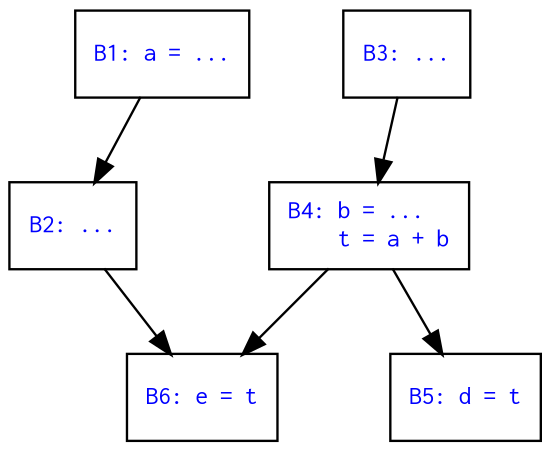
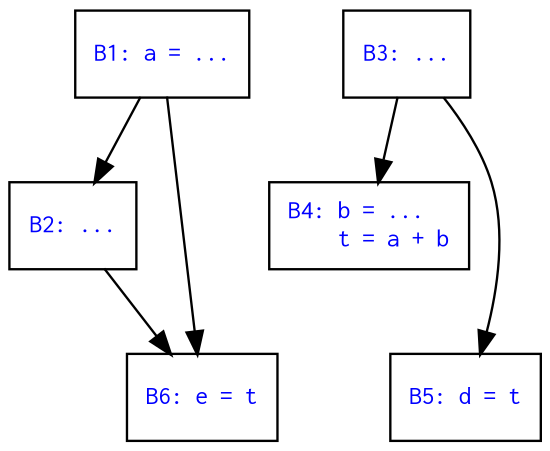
edge "B4: b = ... t = a + b" -> "B5: d = t": now "B3: ..." -> "B5: d = t"
edge "B4: b = ... t = a + b" -> "B6: e = t": now "B1: a = ..." -> "B6: e = t"
